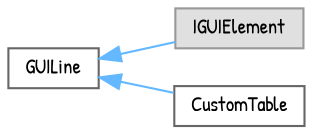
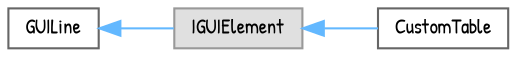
edge "CustomTable" -> "GUILine": now "CustomTable" -> "IGUIElement"
